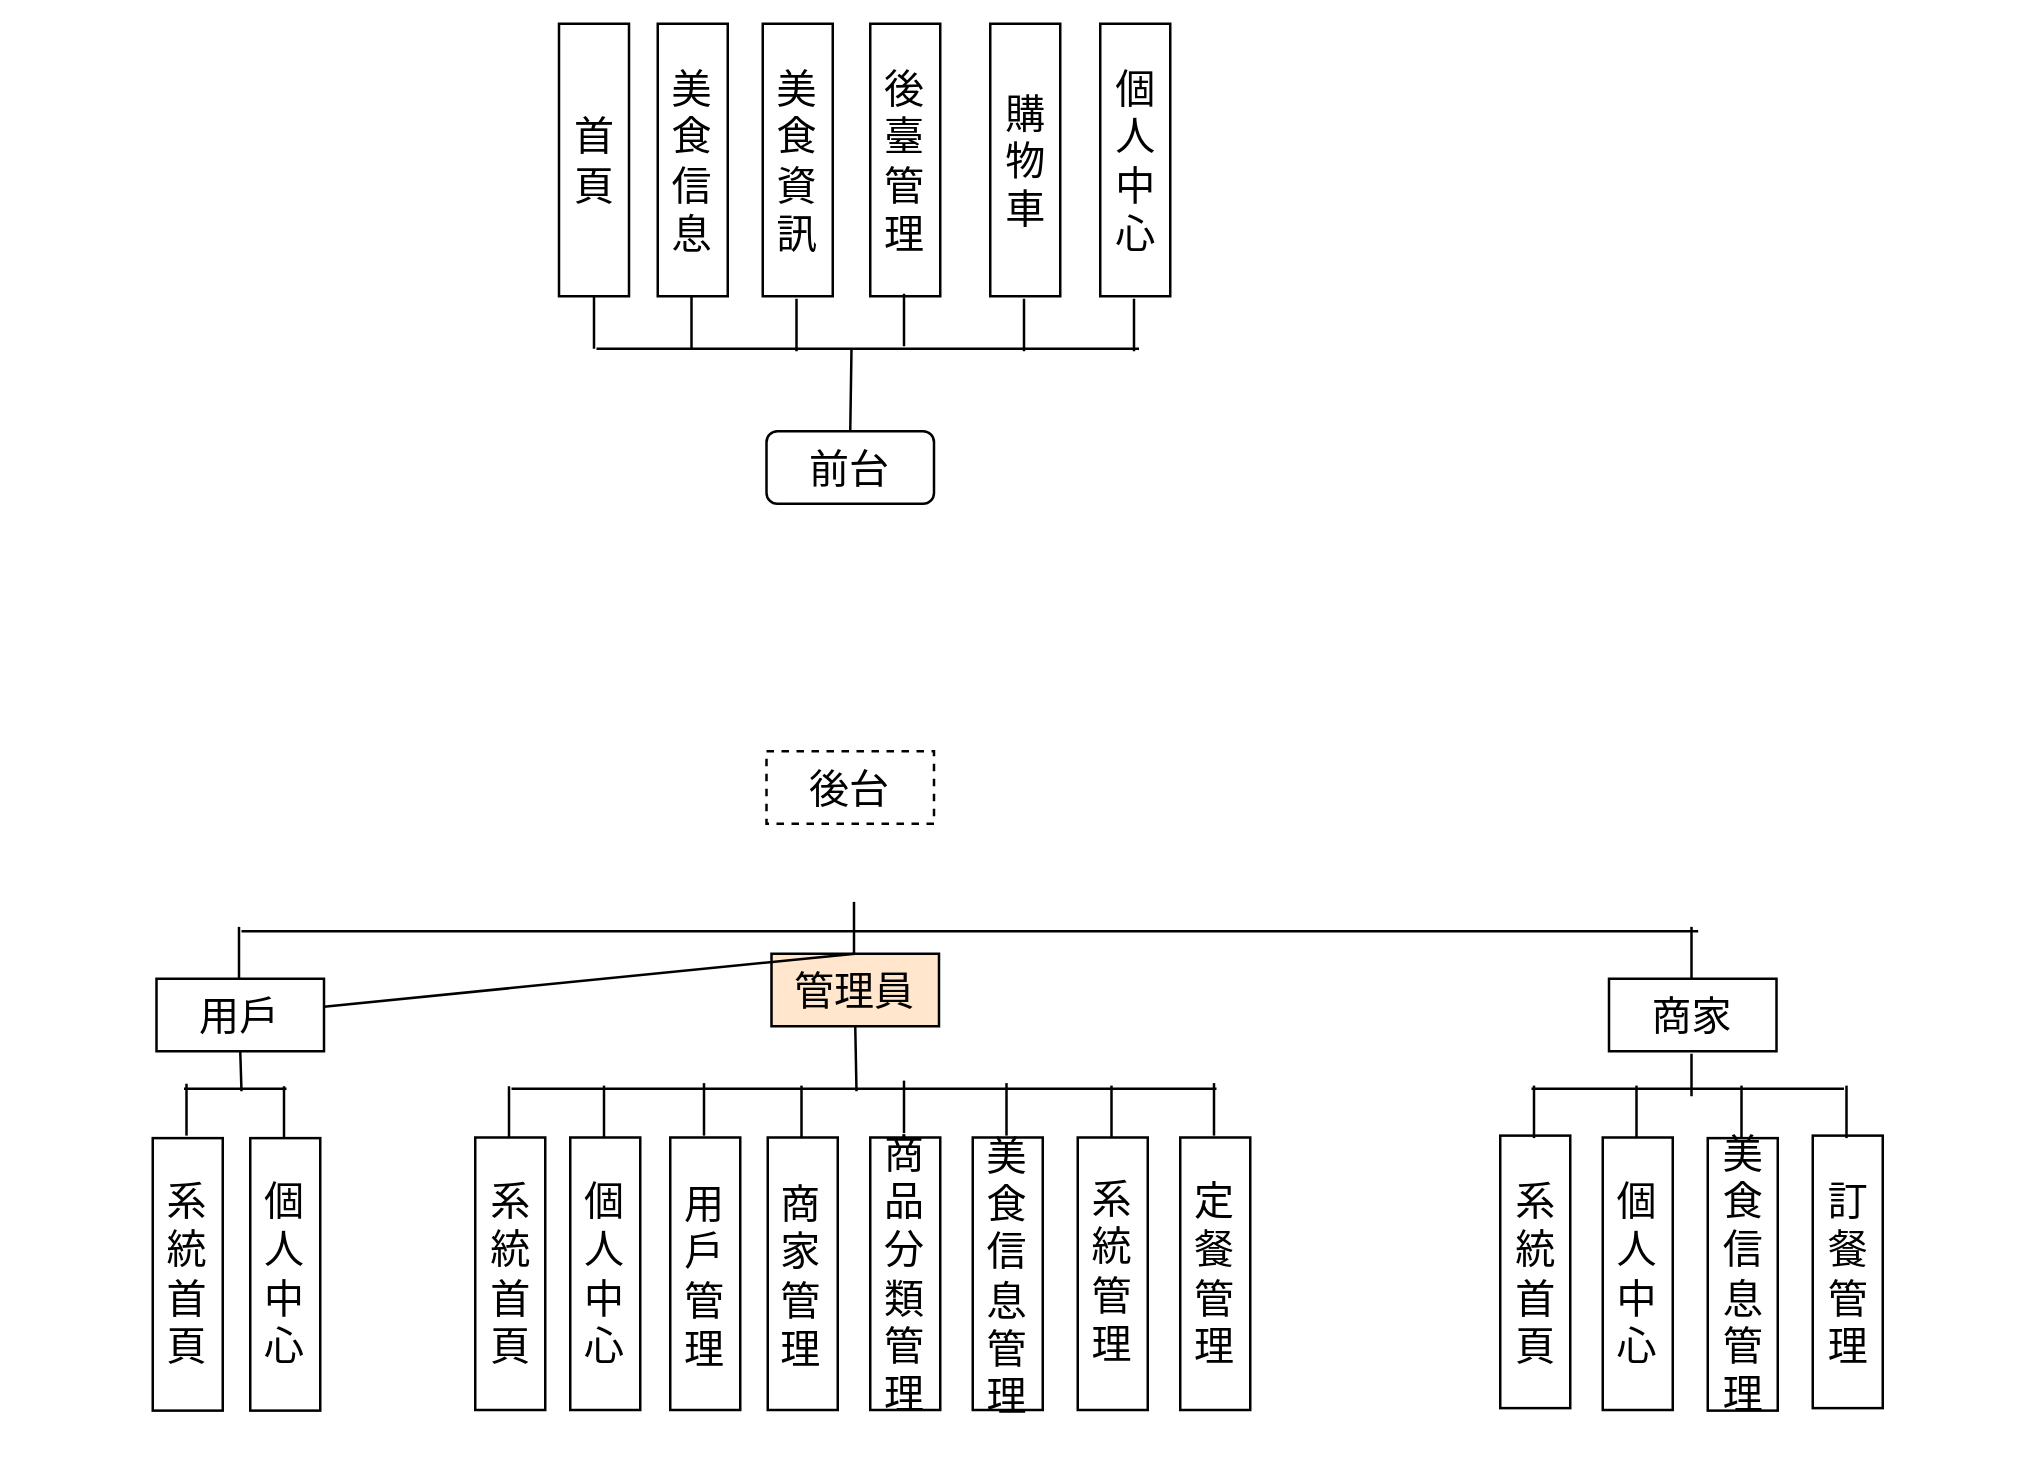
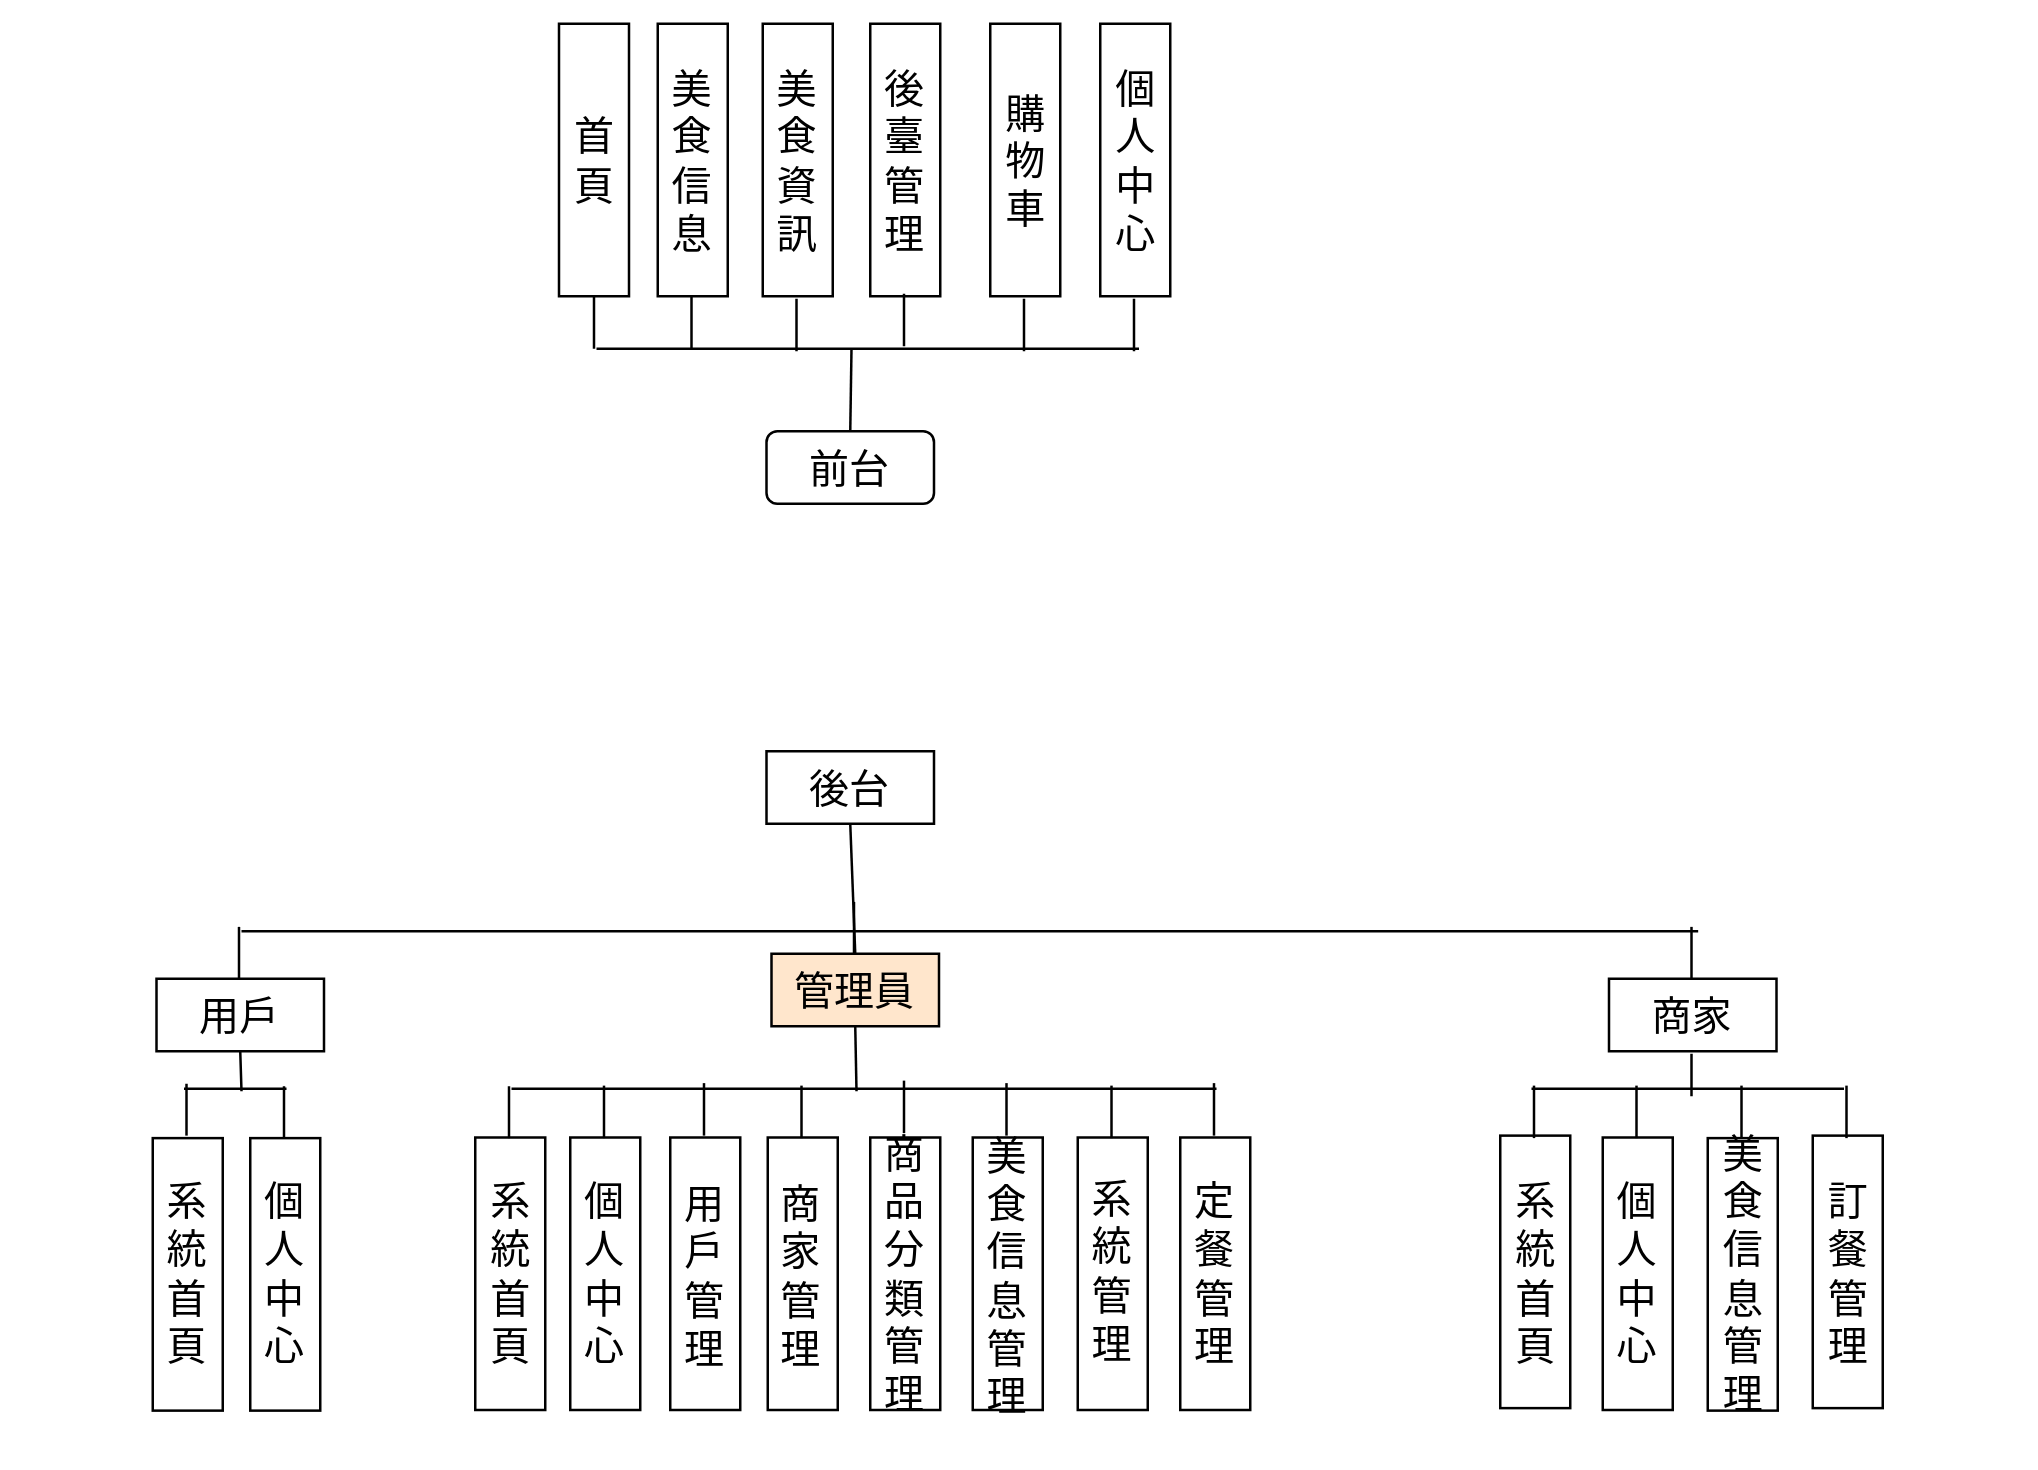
node "後台": style dashed -> solid
edge "管理員" -- "用戶": now "管理員" -- "後台"
